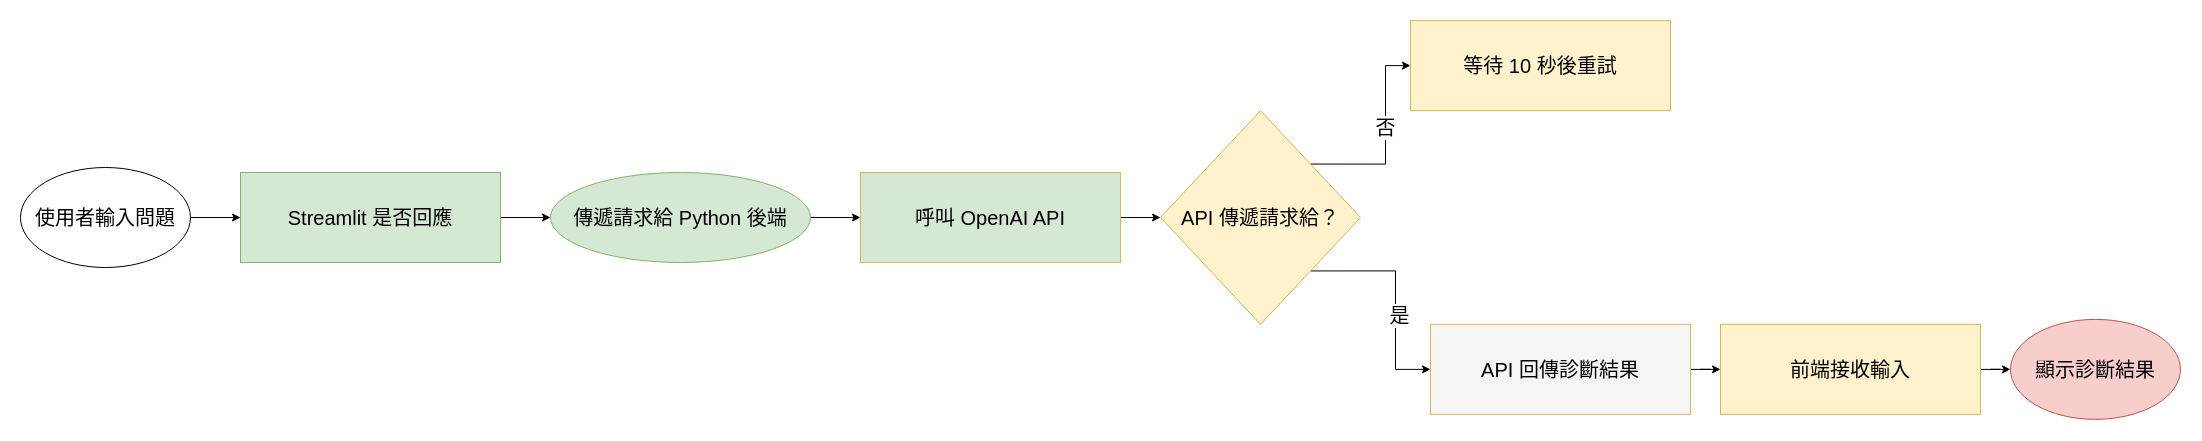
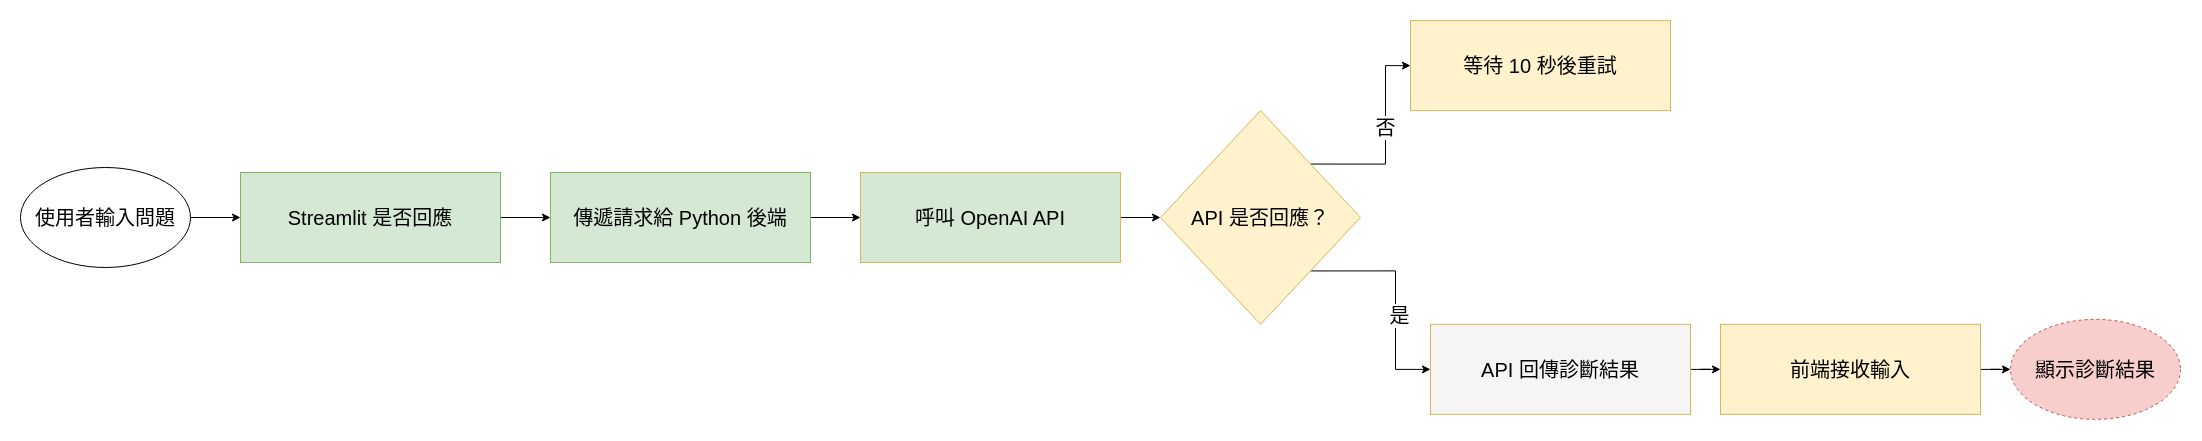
node "傳遞請求給 Python 後端": shape ellipse -> rectangle
node "API 傳遞請求給？": label "API 傳遞請求給？" -> "API 是否回應？"
node "顯示診斷結果": style solid -> dashed
